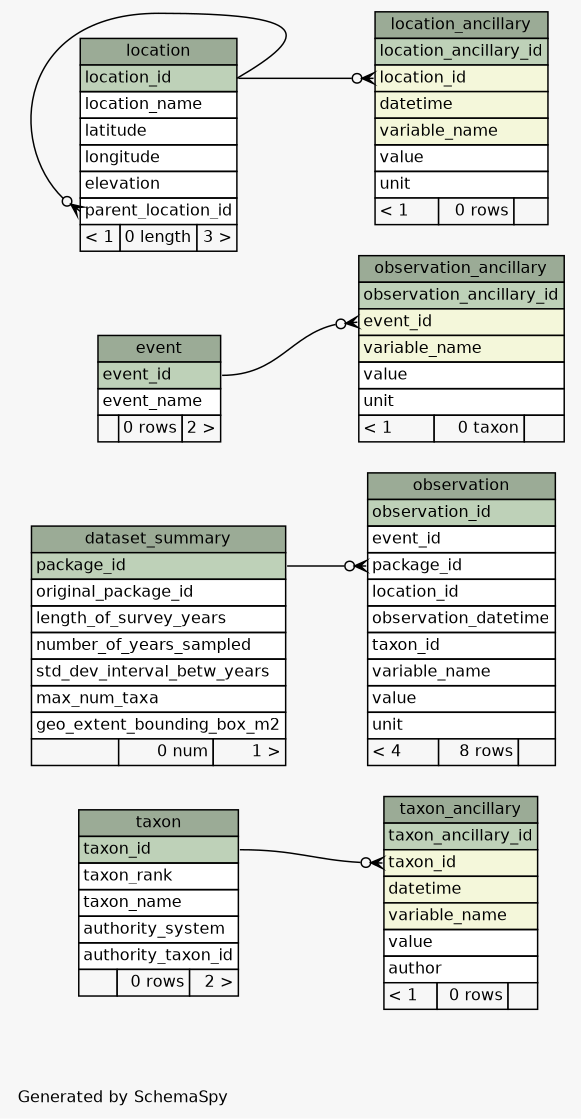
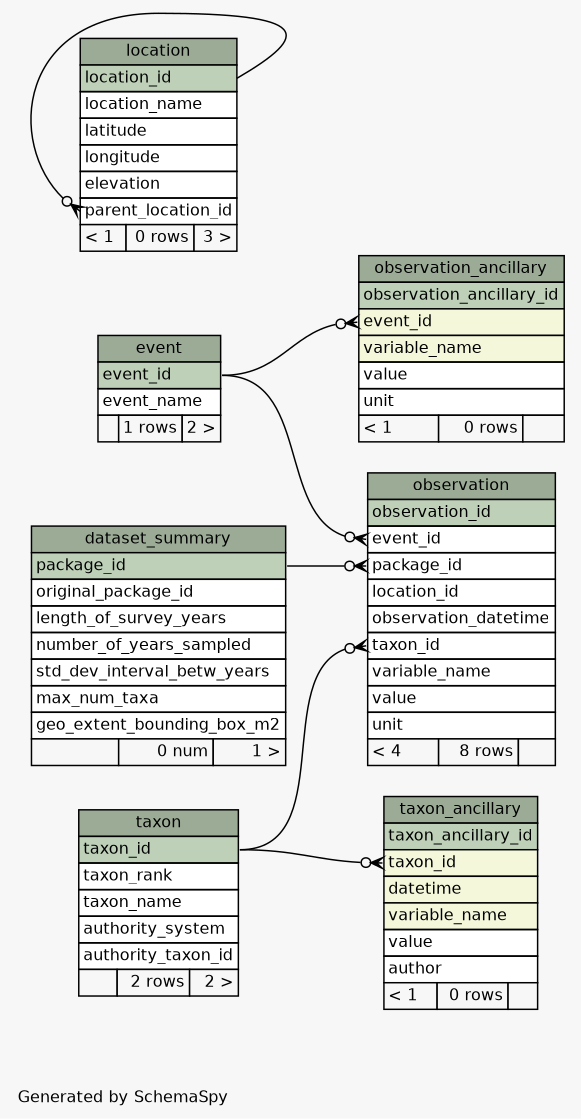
node "location_ancillary": removed
node "location": text "0 length" -> "0 rows"
node "event": text "0 rows" -> "1 rows"
node "observation_ancillary": text "0 taxon" -> "0 rows"
edge "event" -> "observation": added
edge "taxon" -> "observation": added
node "taxon": text "0 rows" -> "2 rows"
